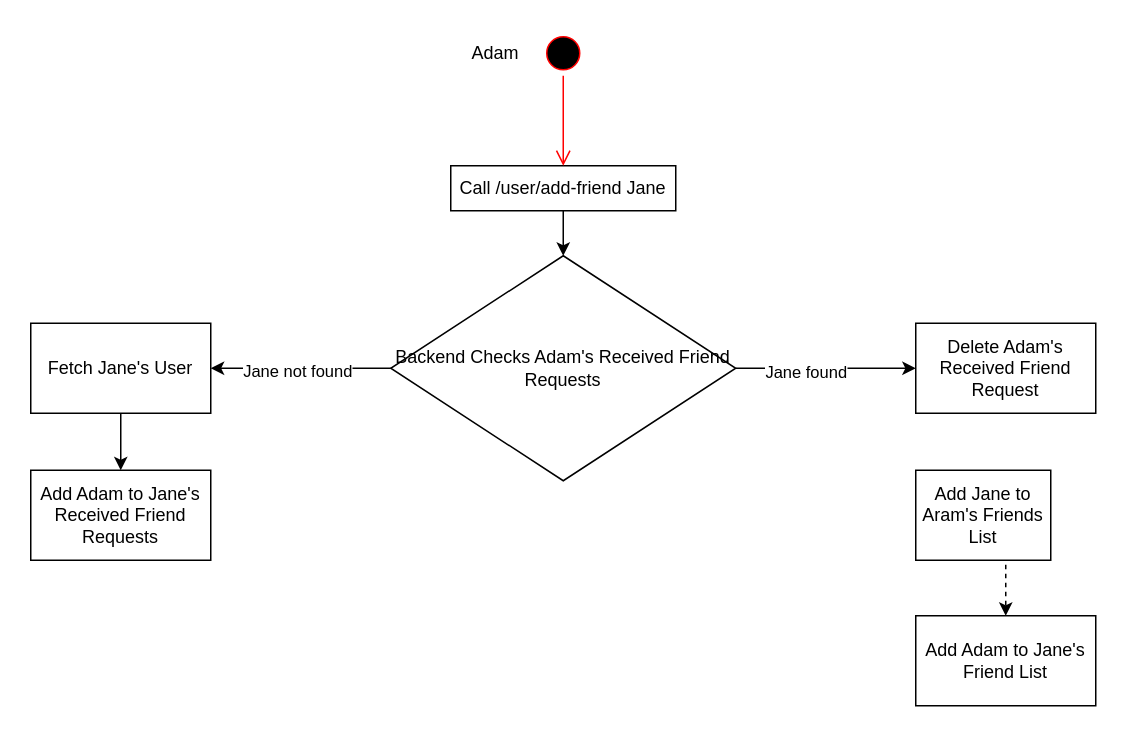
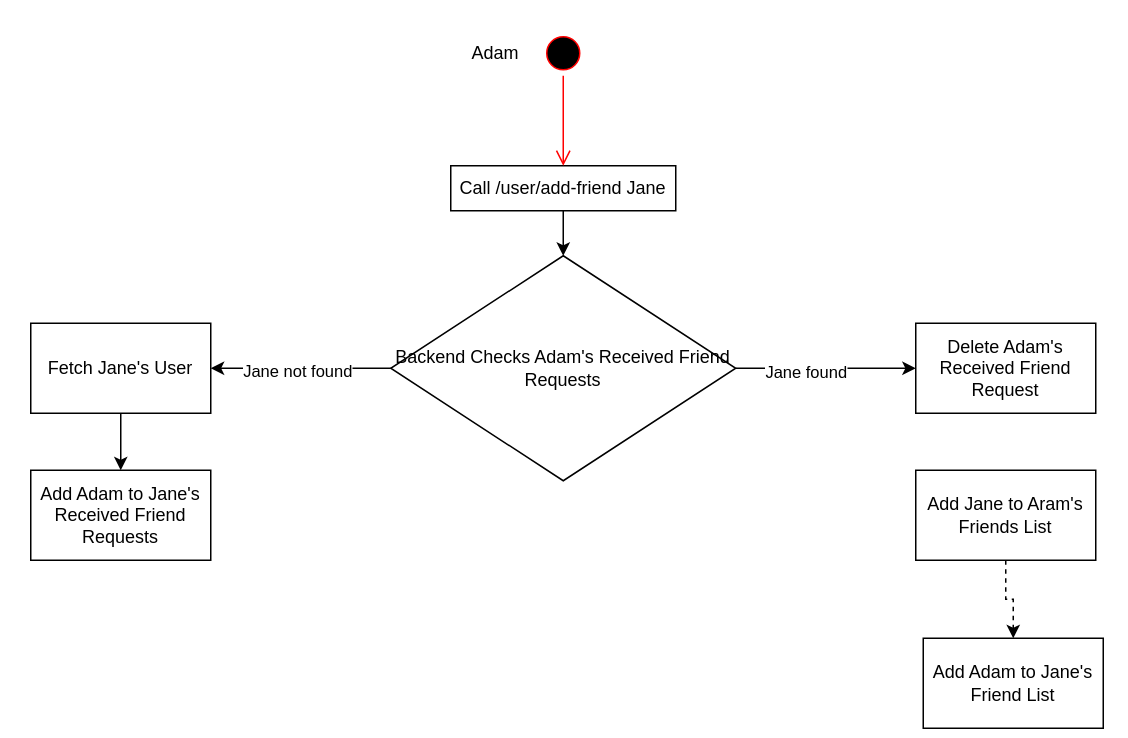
node "Add Jane to Aram's Friends List": size 135x90 -> 180x90
node "Add Adam to Jane's Friend List": moved (1006, 661) -> (1013, 683)
